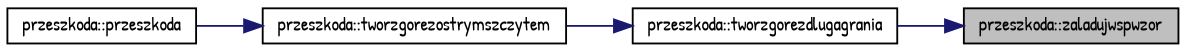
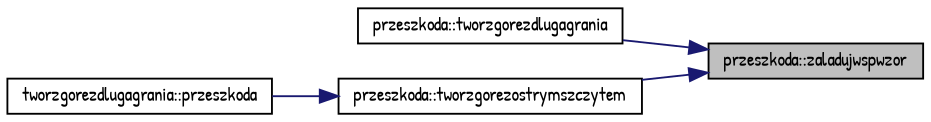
node "przeszkoda::przeszkoda": label "przeszkoda::przeszkoda" -> "tworzgorezdlugagrania::przeszkoda"
edge "przeszkoda::tworzgorezostrymszczytem" -> "przeszkoda::tworzgorezdlugagrania": now "przeszkoda::tworzgorezostrymszczytem" -> "przeszkoda::zaladujwspwzor"
